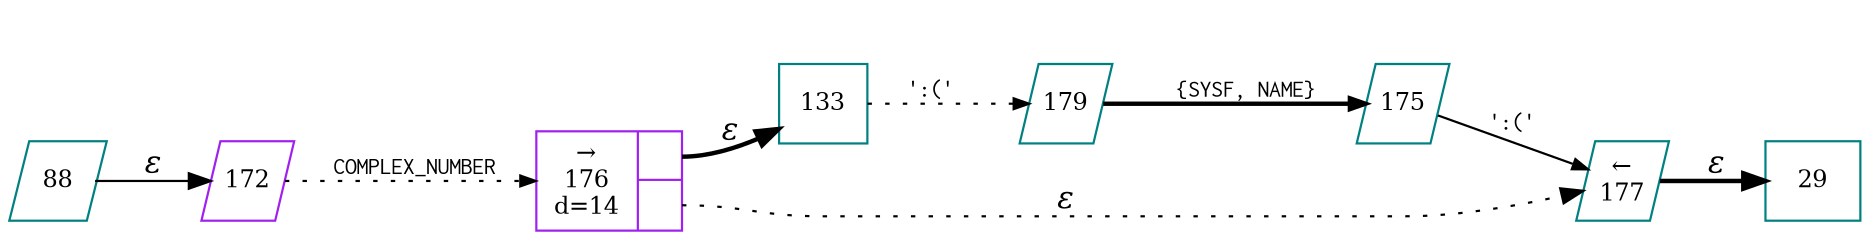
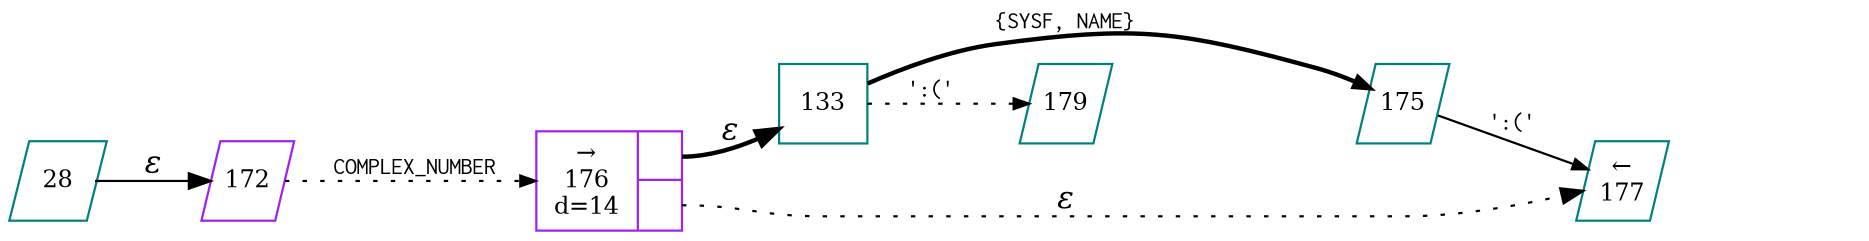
edge "179" -> "175": now "133" -> "175"
node "88": label "88" -> "28"
node "29": removed
